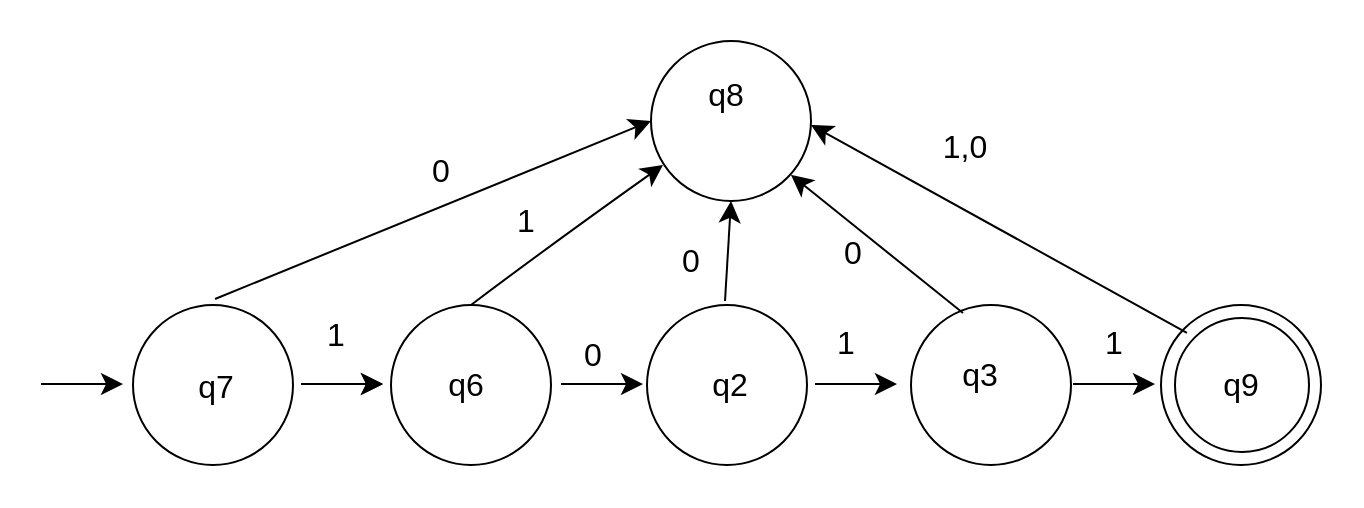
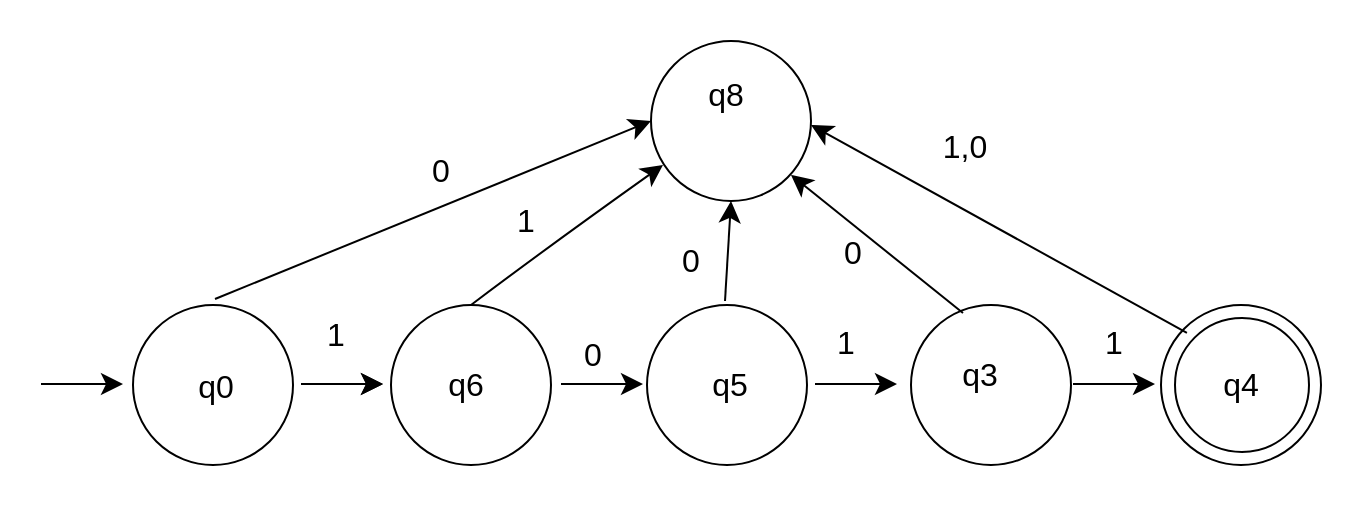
node "q2": label "q2" -> "q5"
node "q9": label "q9" -> "q4"
node "q7": label "q7" -> "q0"
